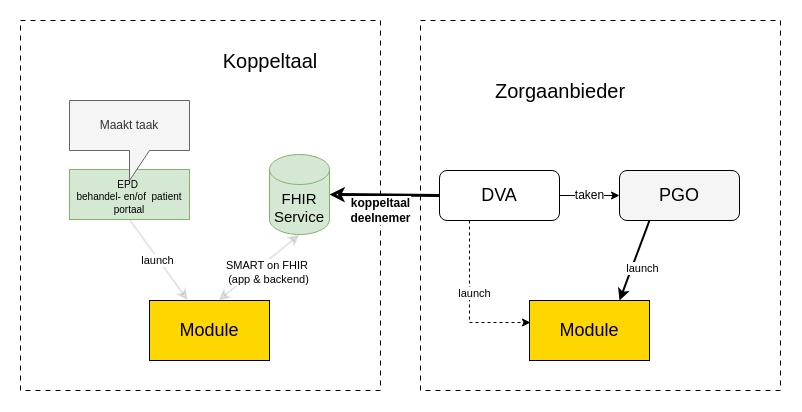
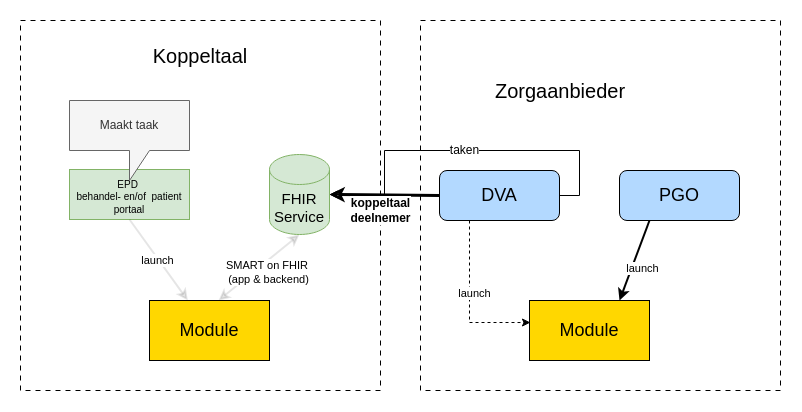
node "Koppeltaal": moved (271, 61) -> (201, 56)
node "DVA": fillcolor #ffffff -> #b3d9ff
edge "DVA" -> "PGO": now "DVA" -> "FHIR Service"
node "PGO": fillcolor #f5f5f5 -> #b3d9ff
